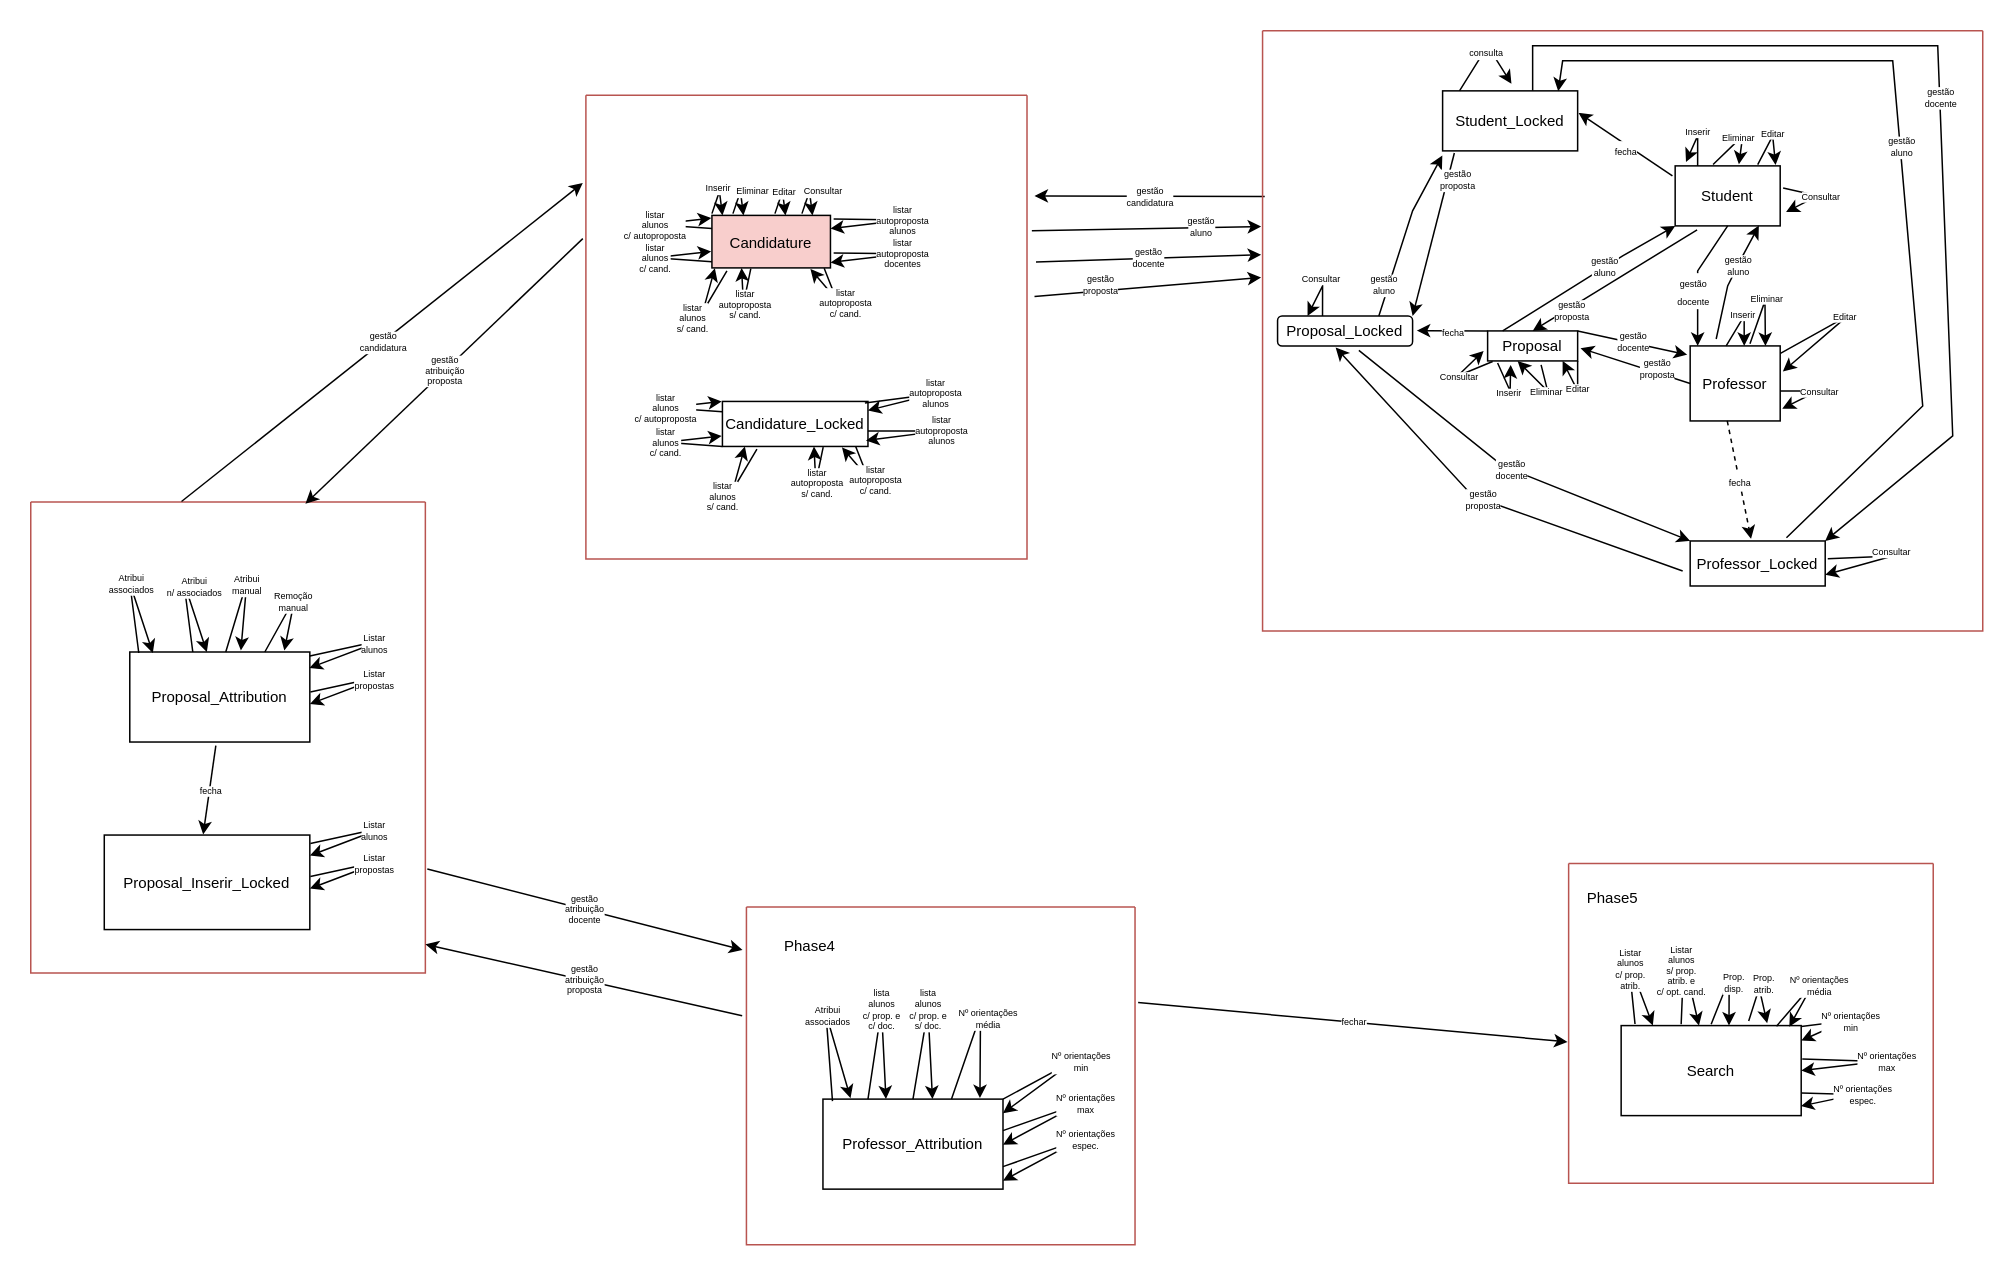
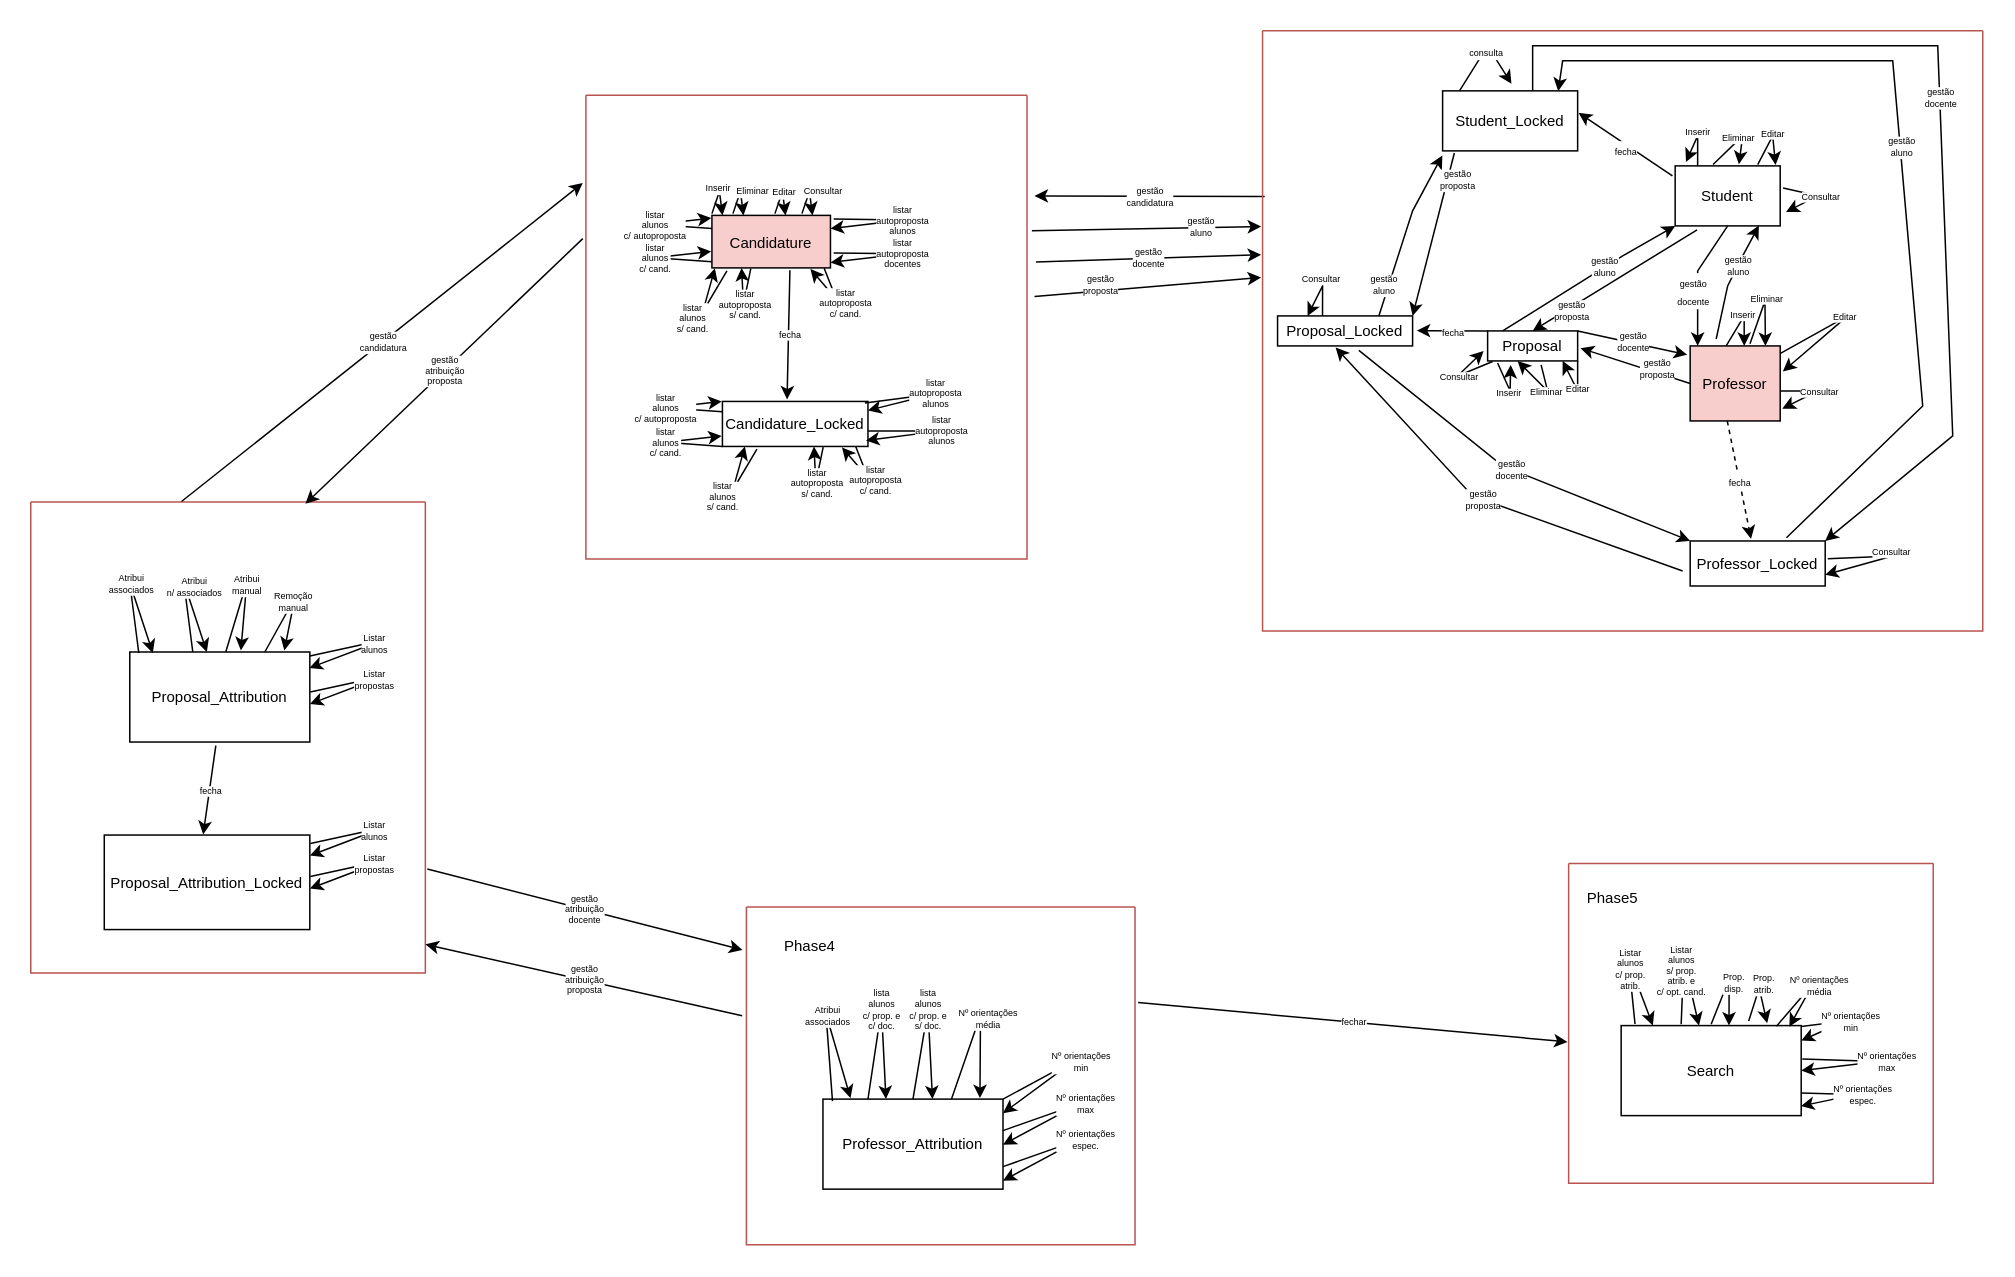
edge "Candidature" -> "Candidature_Locked": added, label "fecha"
node "Proposal_Locked": shape rounded rectangle -> rectangle
node "Professor": fillcolor #ffffff -> #f8cecc
node "Proposal_Inserir_Locked": label "Proposal_Inserir_Locked" -> "Proposal_Attribution_Locked"
